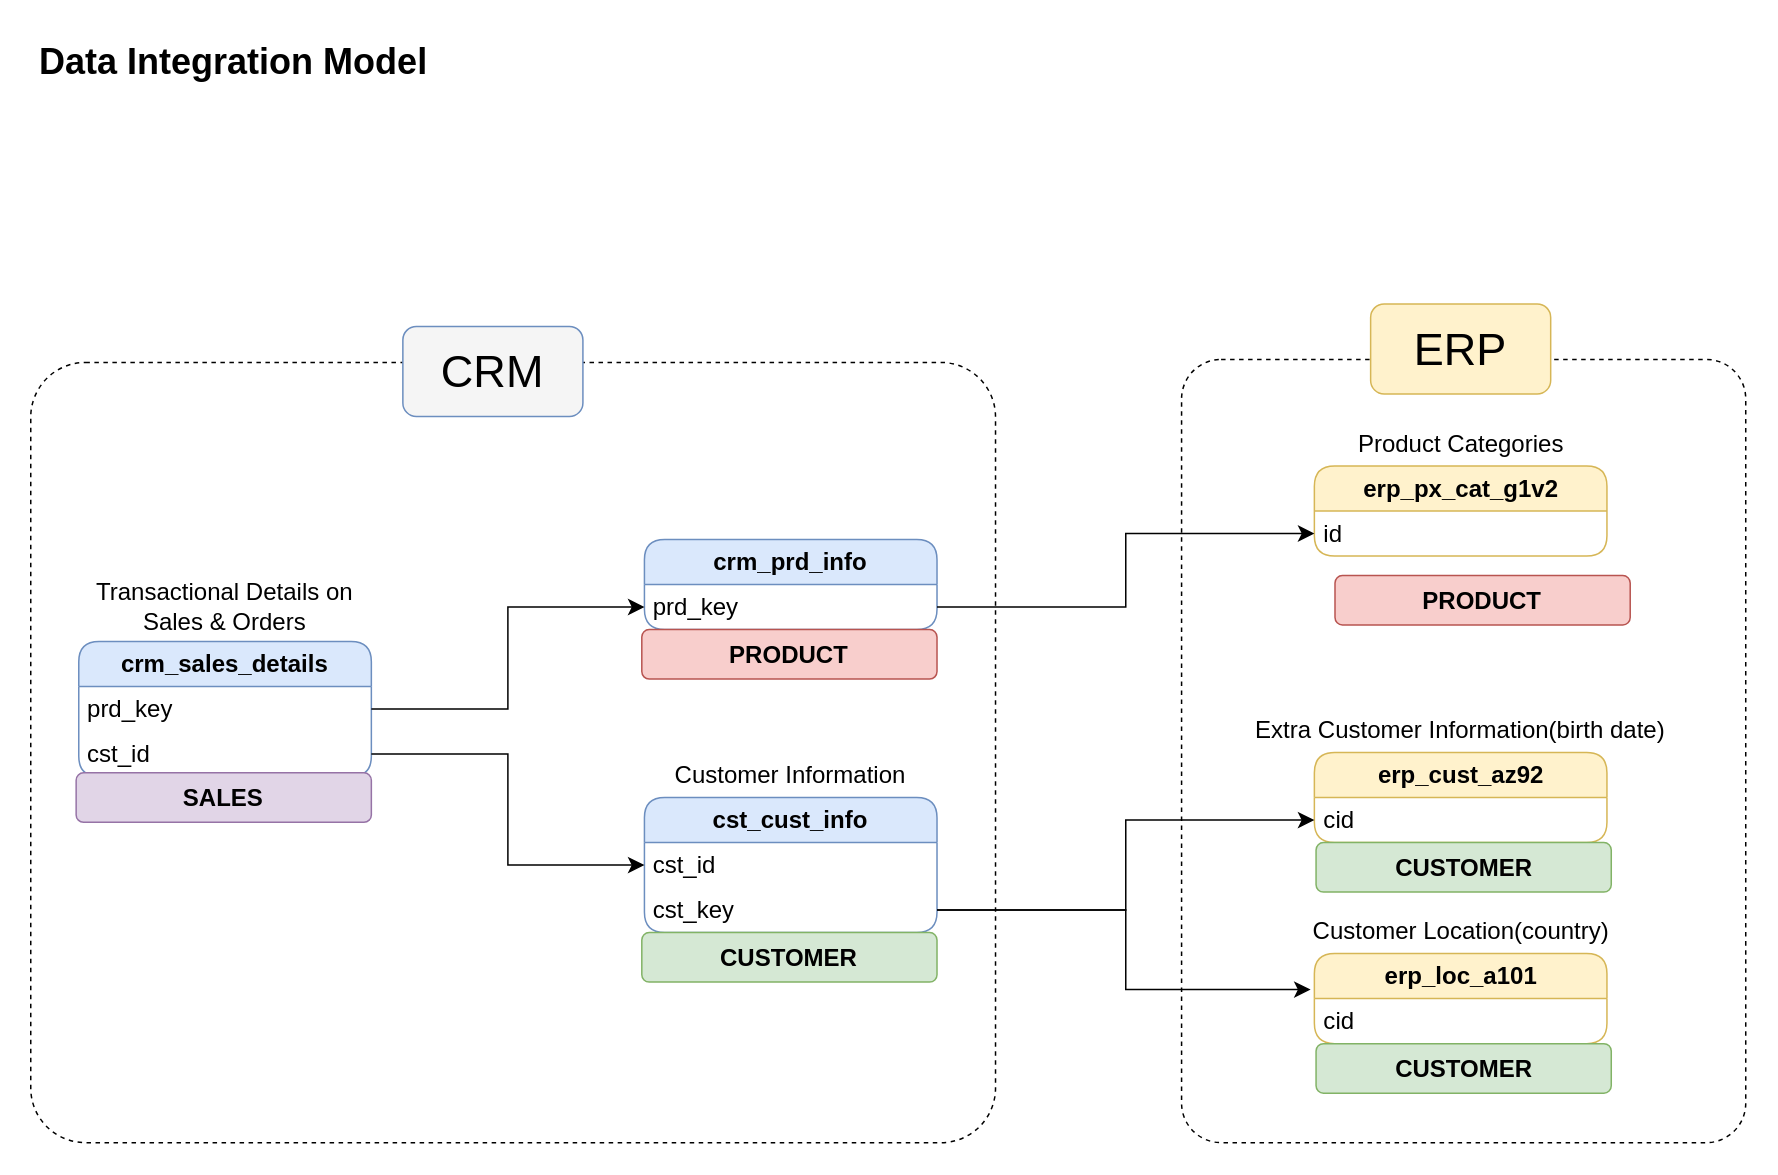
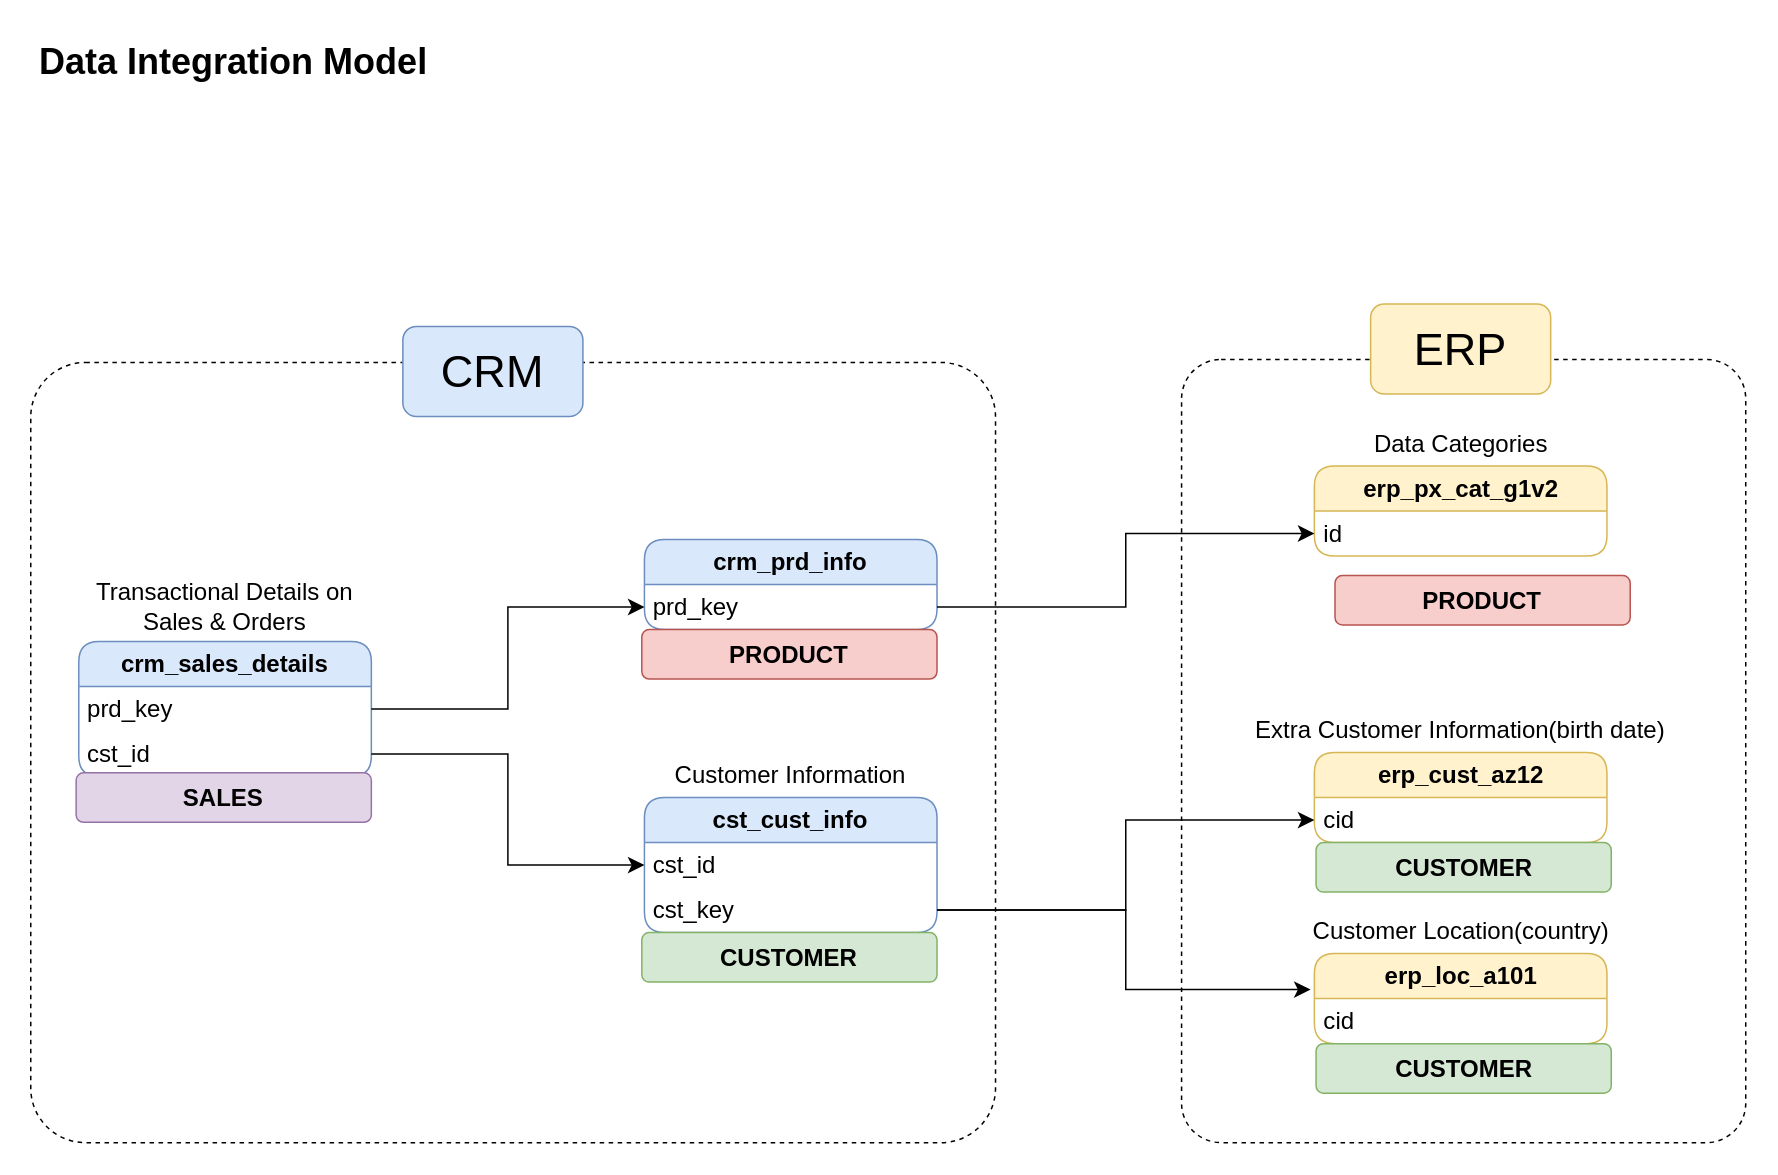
node "CRM": fillcolor #f5f5f5 -> #dae8fc
node "Product Categories": label "Product Categories" -> "Data Categories"
node "erp_cust_az92": label "erp_cust_az92" -> "erp_cust_az12"
